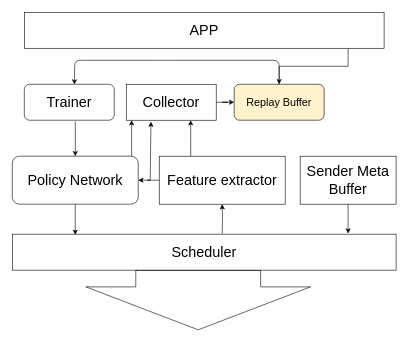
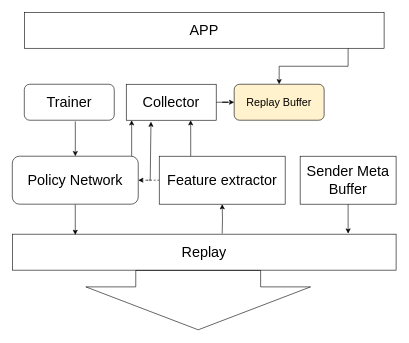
edge "Replay Buffer" -> "Trainer": removed
edge "Feature extractor" -> "Policy Network": style solid -> dashed
node "Scheduler": label "Scheduler" -> "Replay"
